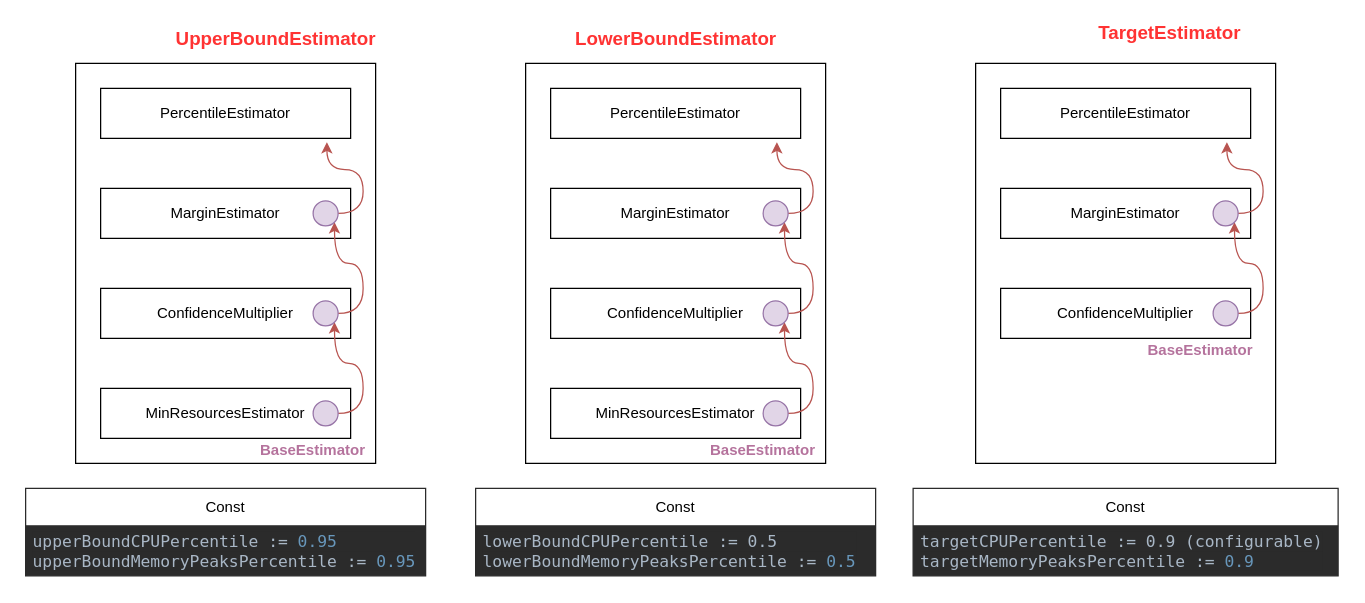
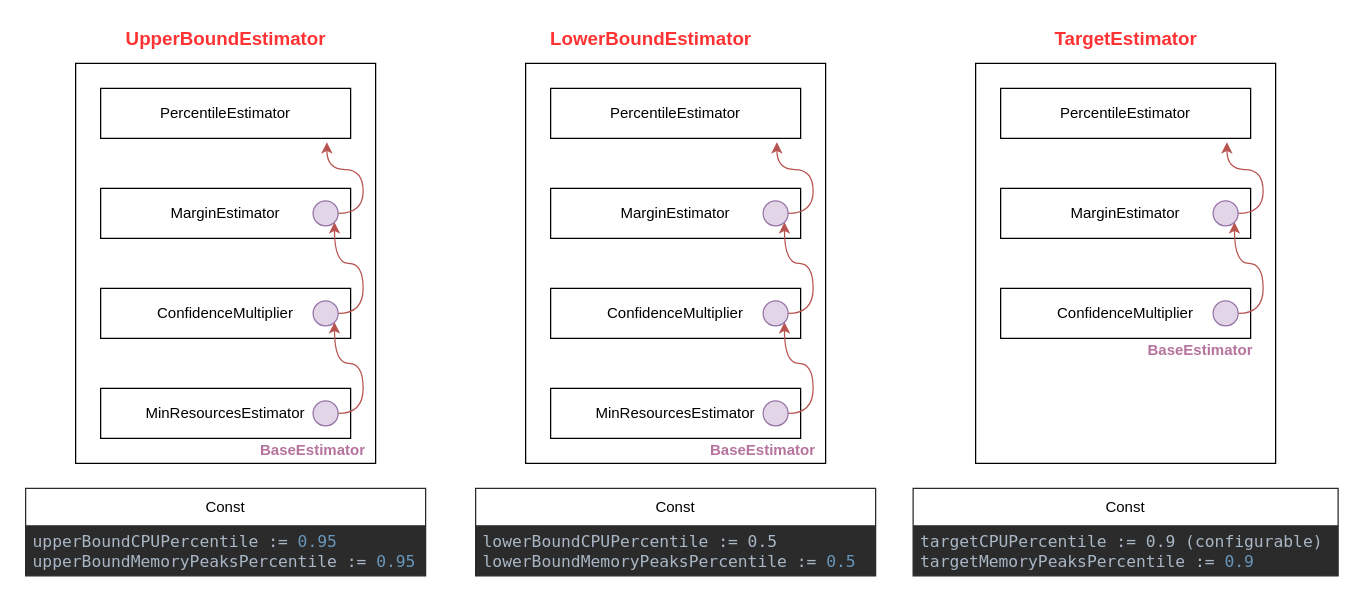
node "TargetEstimator": moved (1169, 32) -> (1126, 38)
node "UpperBoundEstimator": moved (276, 38) -> (226, 38)
node "LowerBoundEstimator": moved (676, 38) -> (651, 38)
